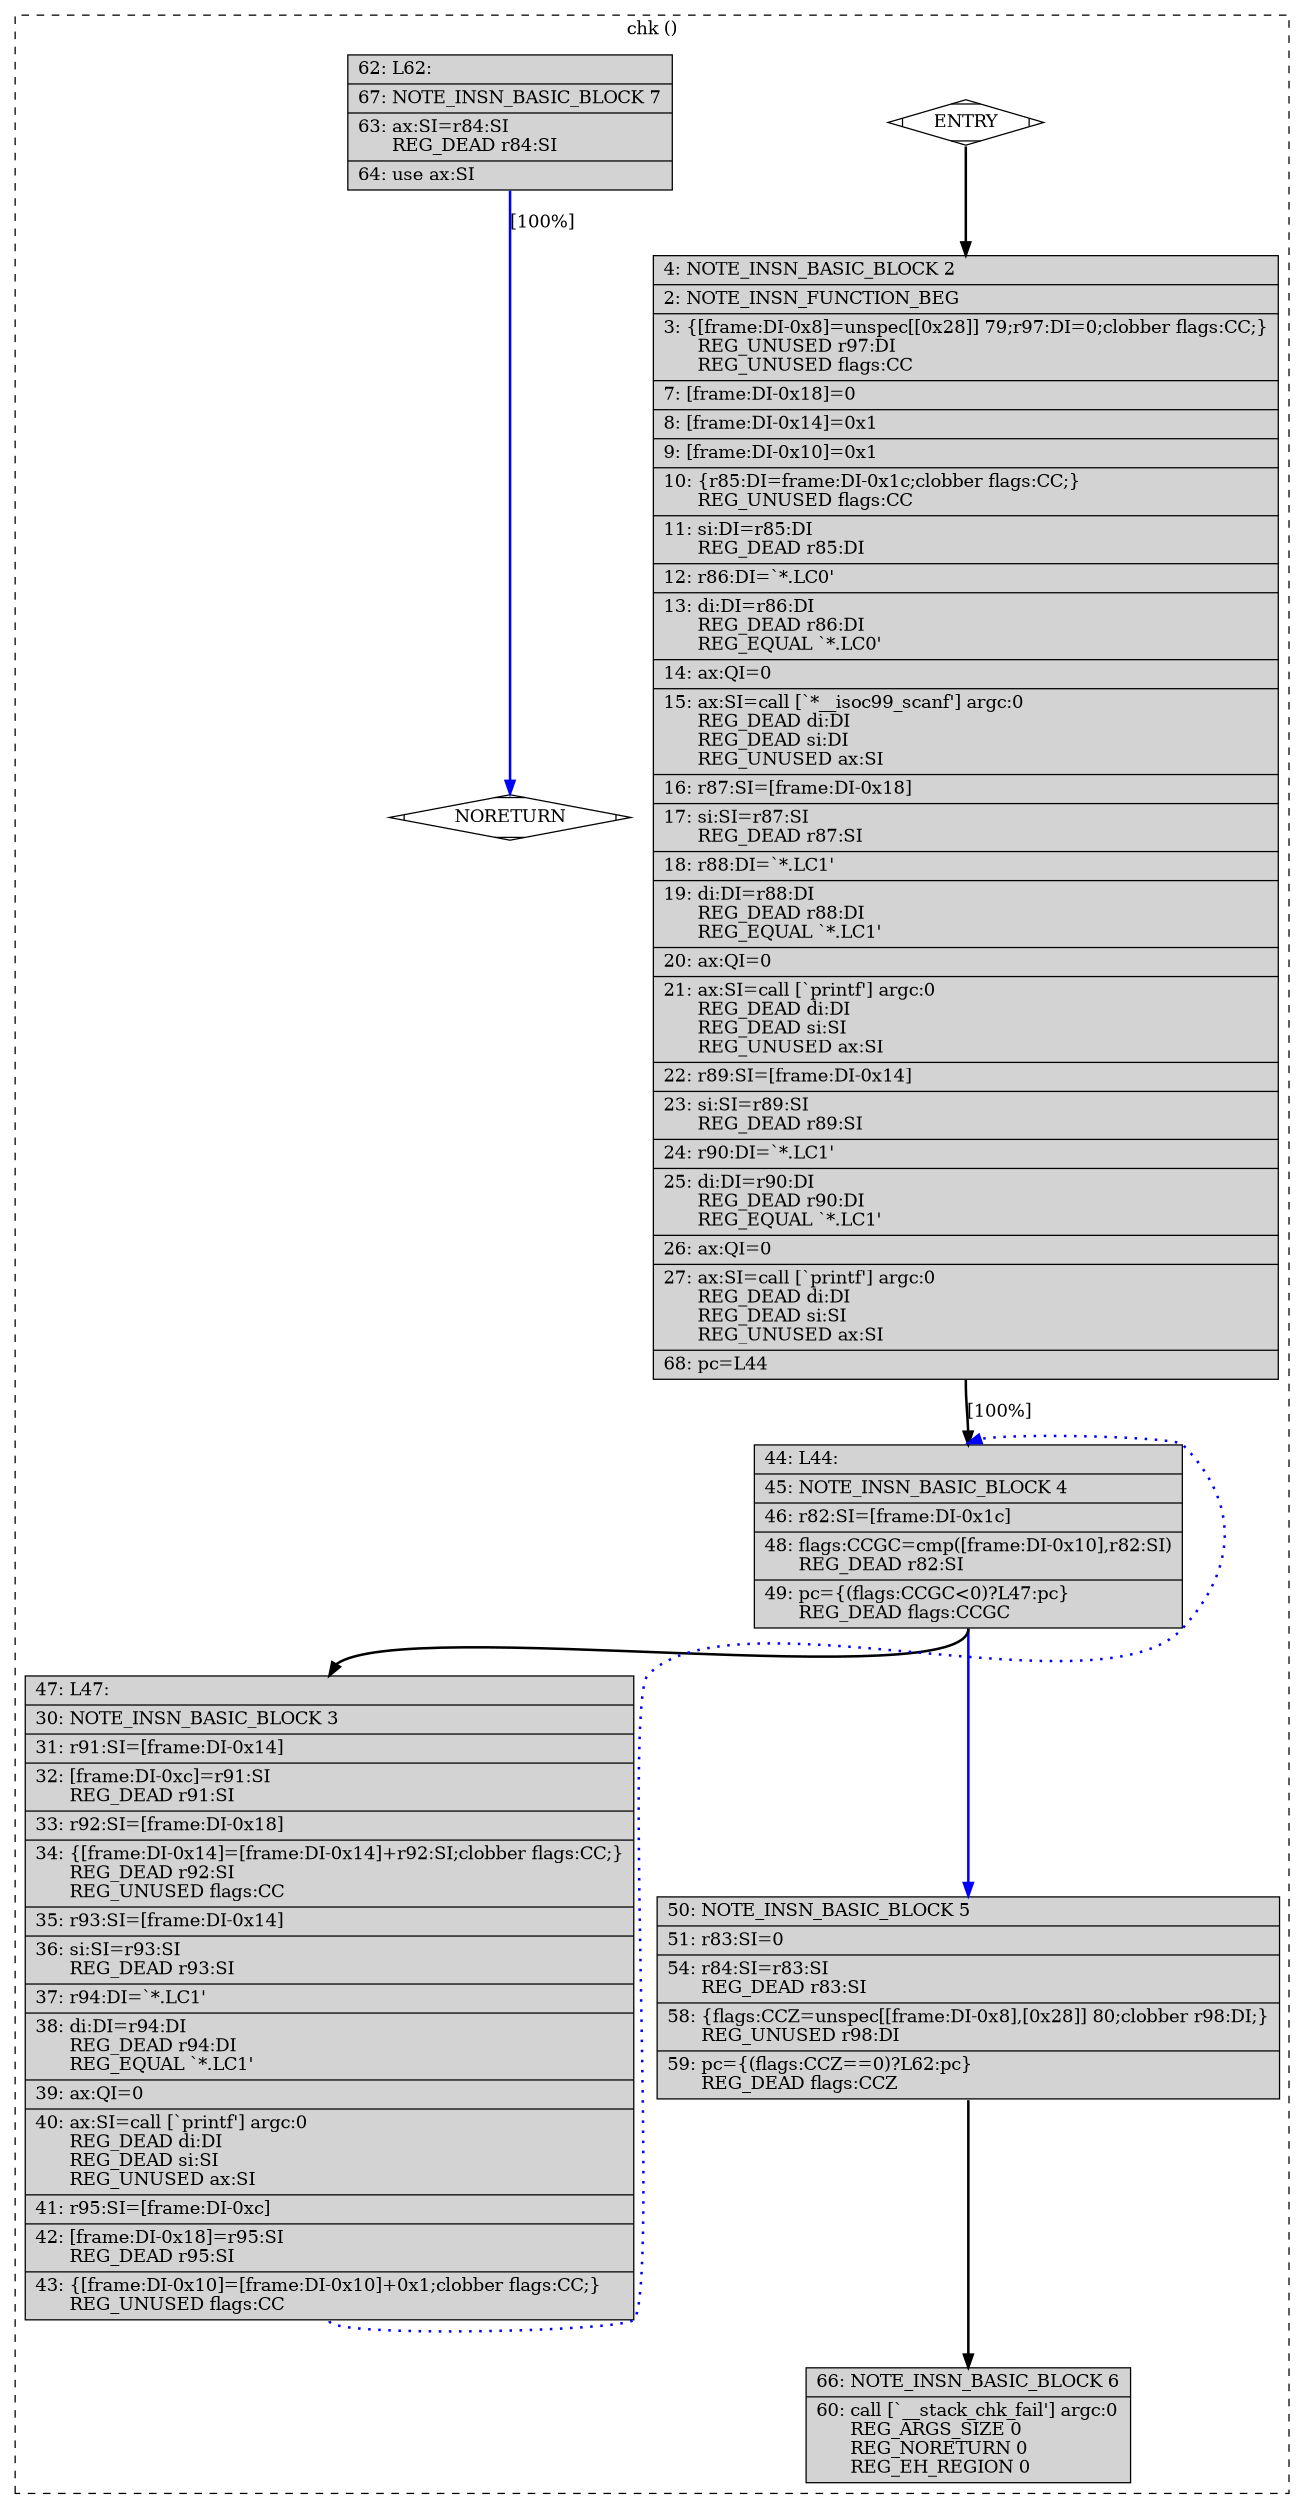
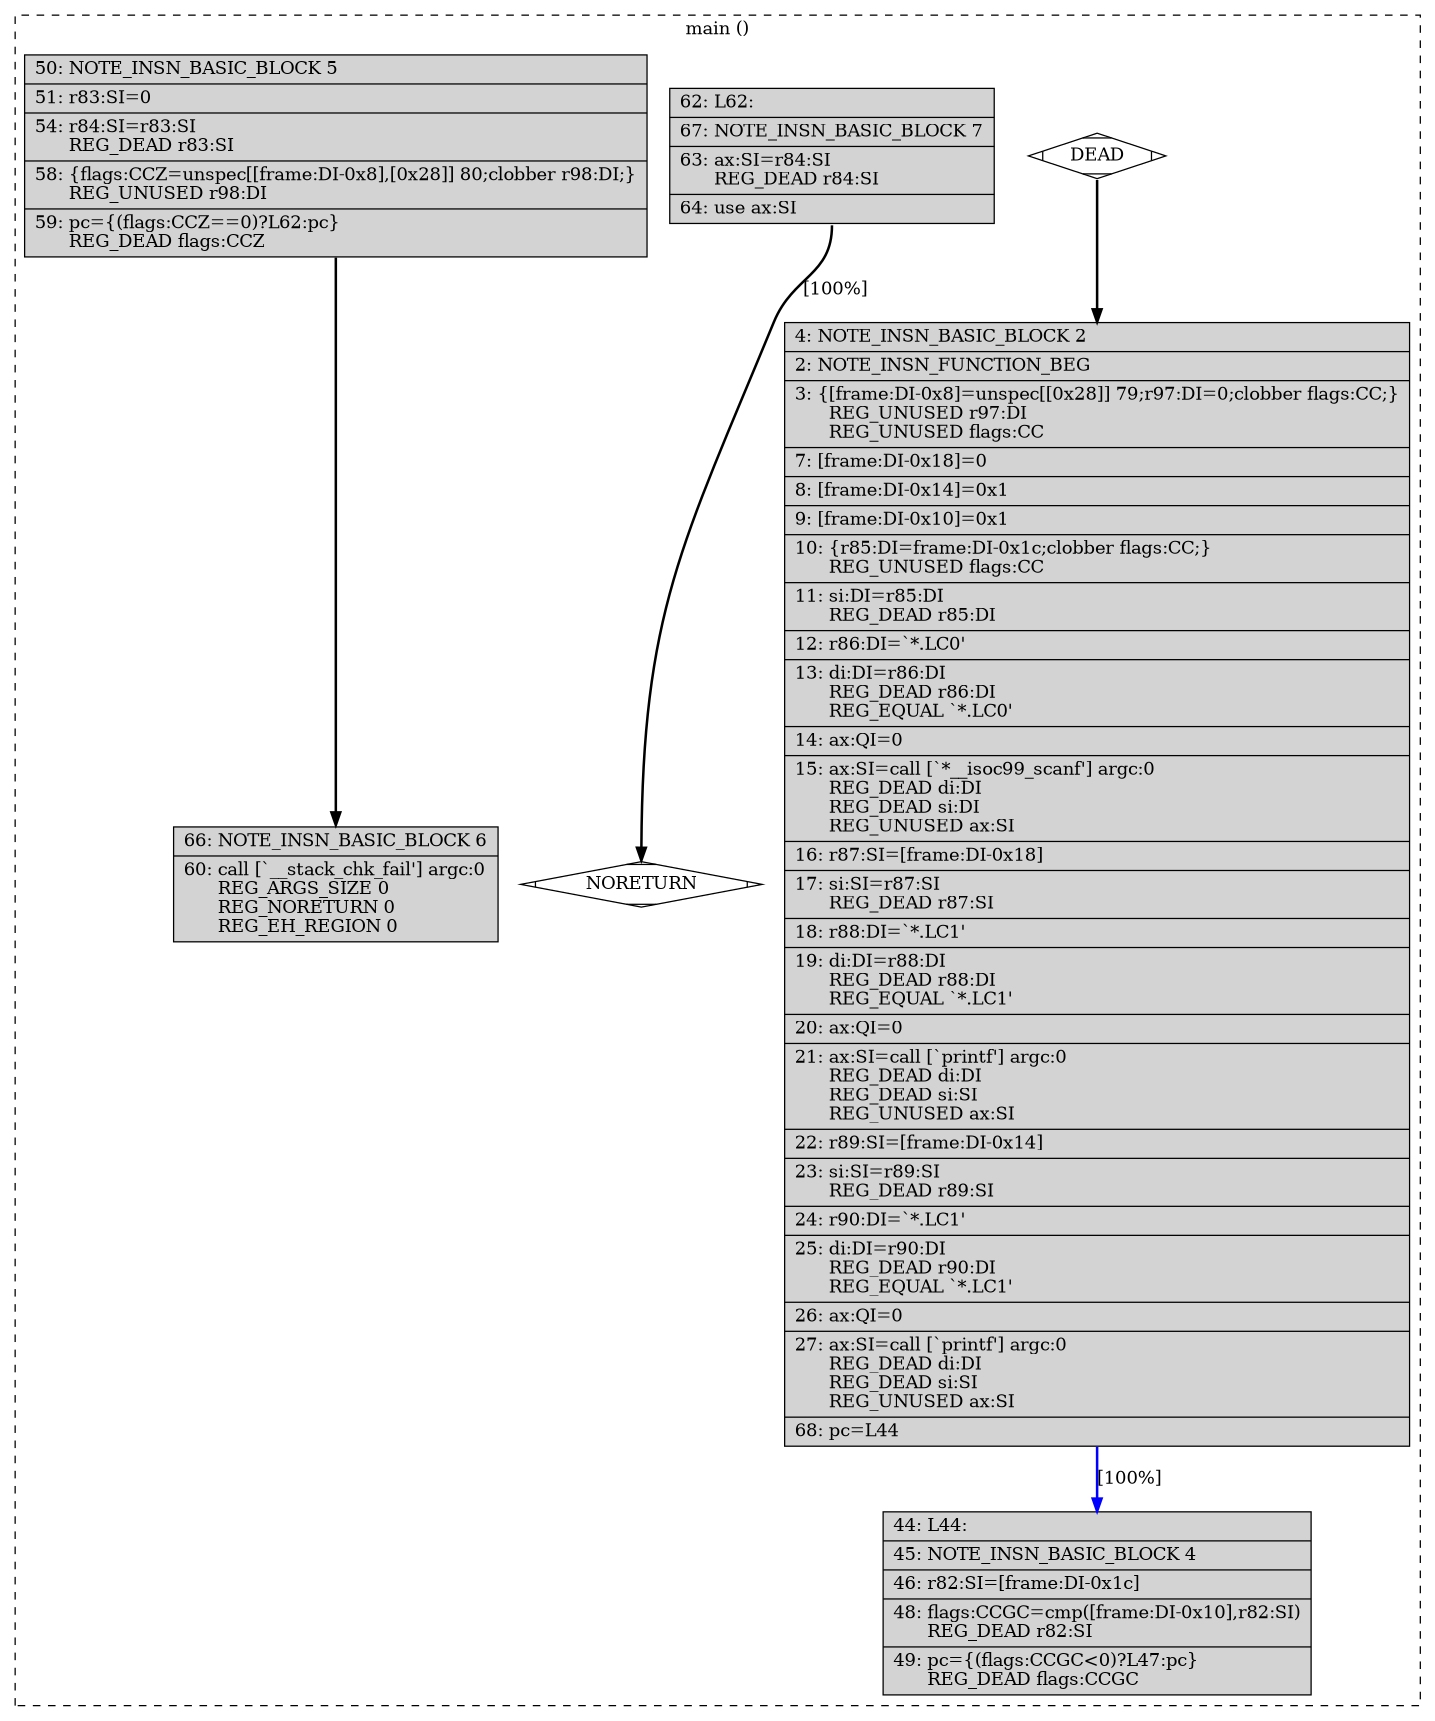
cluster "chk ()": label "chk ()" -> "main ()"
node "ENTRY": label "ENTRY" -> "DEAD"
edge "62: L62:" -> "NORETURN": color blue -> black
edge "4: NOTE_INSN_BASIC_BLOCK 2" -> "44: L44:": color black -> blue
edge "44: L44:" -> "50: NOTE_INSN_BASIC_BLOCK 5": removed
node "47: L47:": removed
